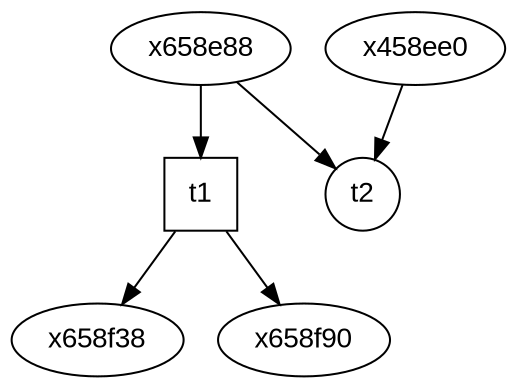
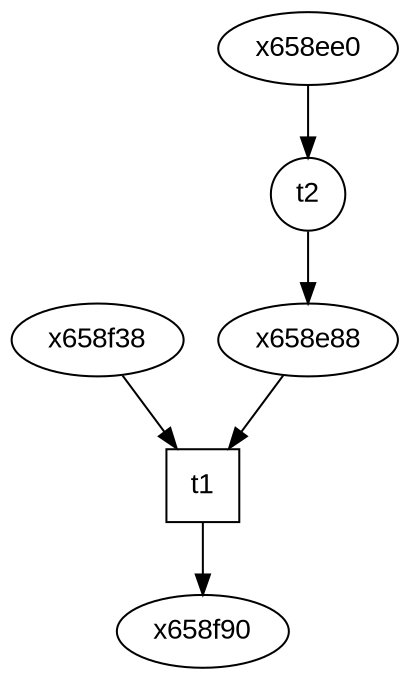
node "x458ee0": label "x458ee0" -> "x658ee0"
edge "x658e88" -> "t2": reversed
edge "t1" -> "x658f38": reversed
